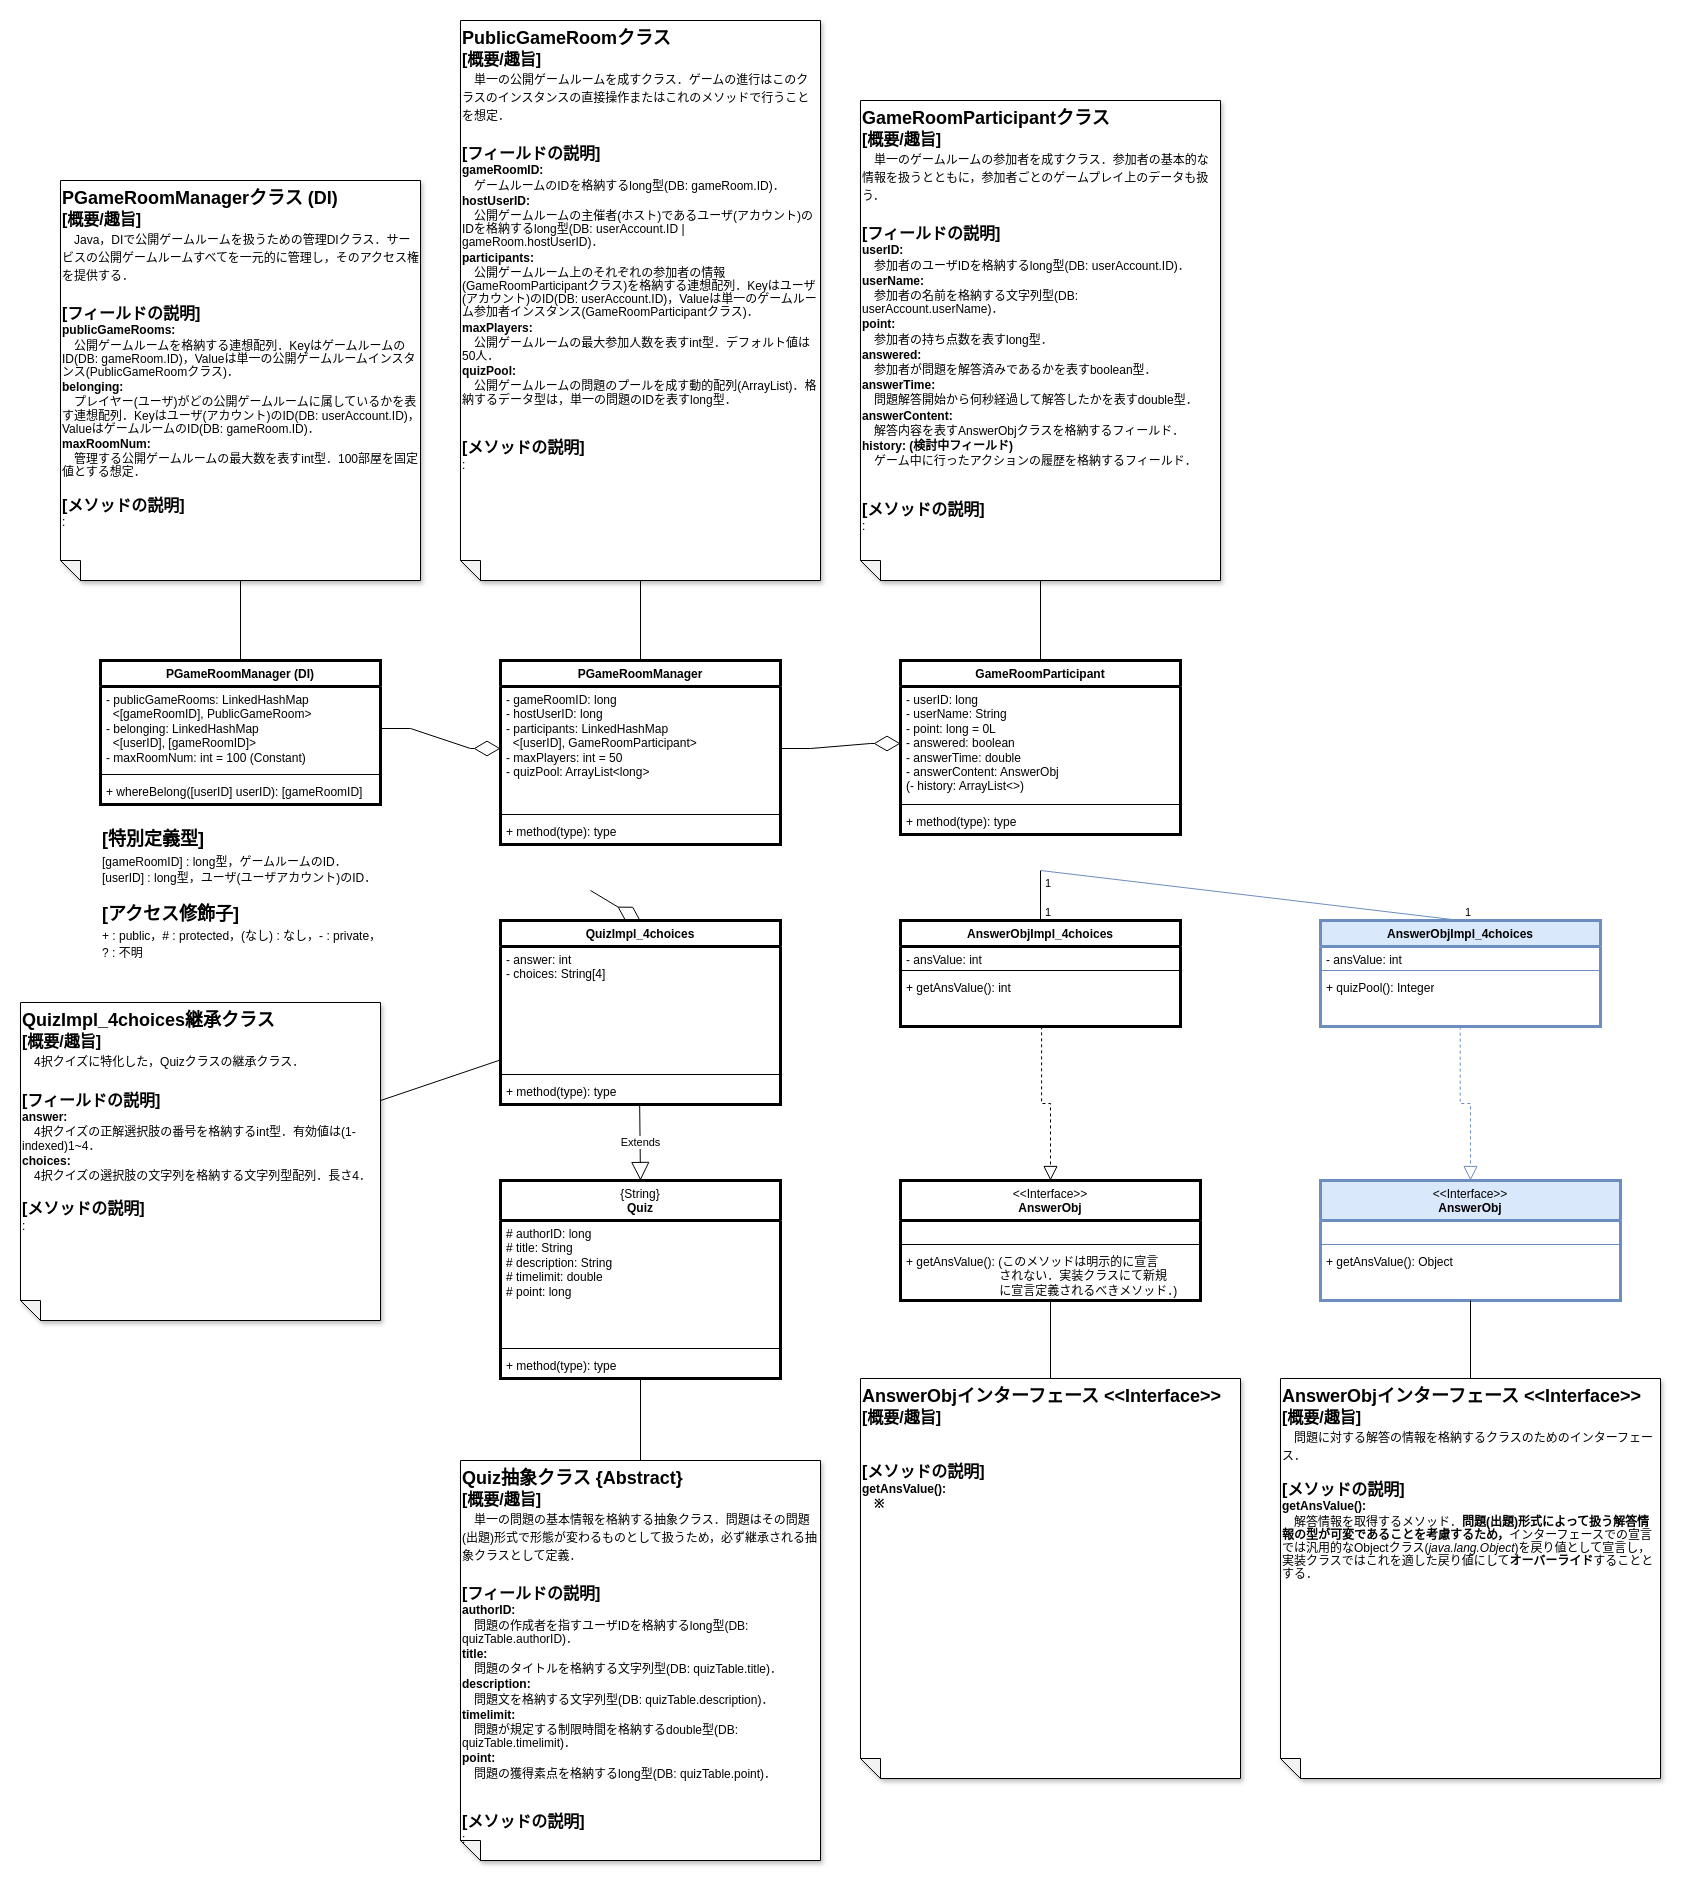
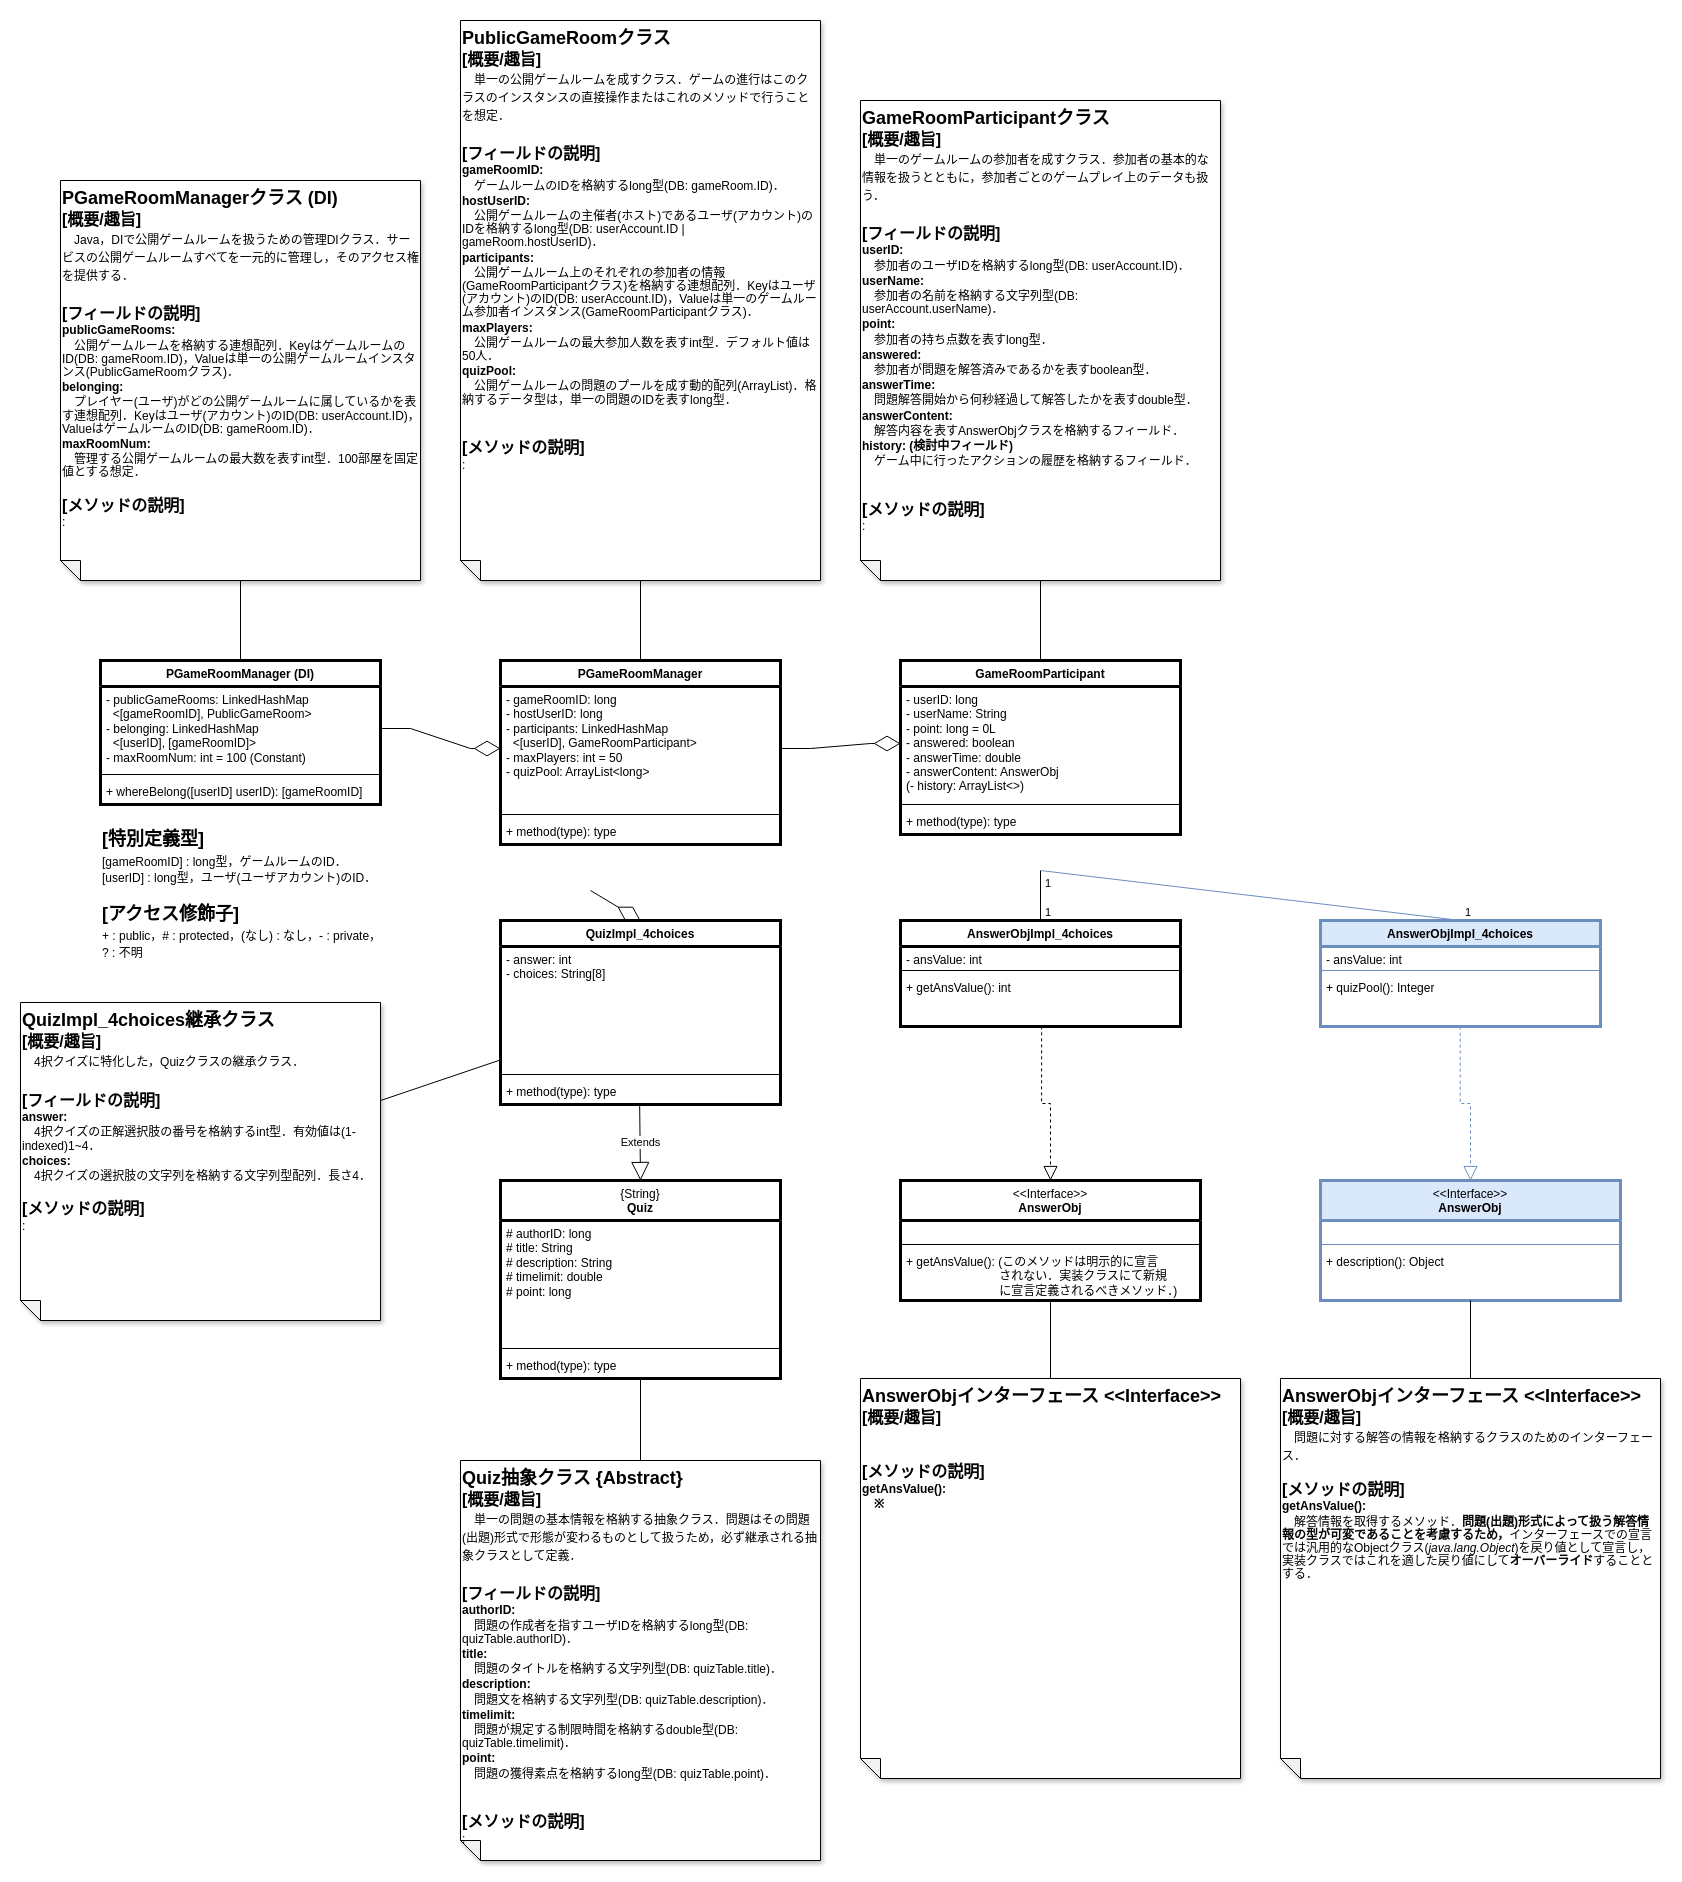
node "- answer: int - choices: String[4]": label "- answer: int - choices: String[4]" -> "- answer: int - choices: String[8]"
node "+ getAnsValue(): Object": label "+ getAnsValue(): Object" -> "+ description(): Object"
